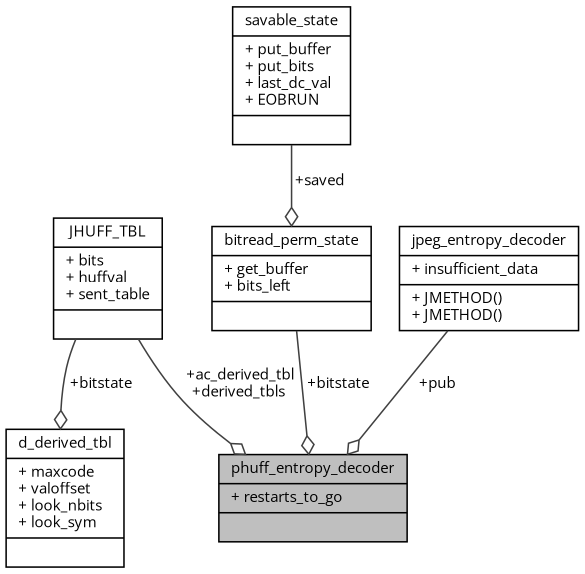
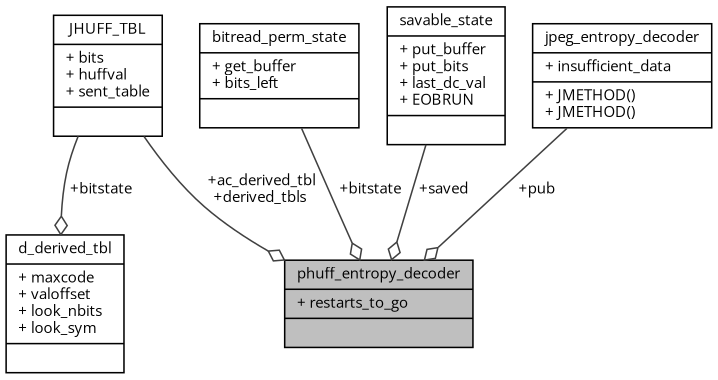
edge "savable_state" -> "bitread_perm_state": now "savable_state" -> "phuff_entropy_decoder"
